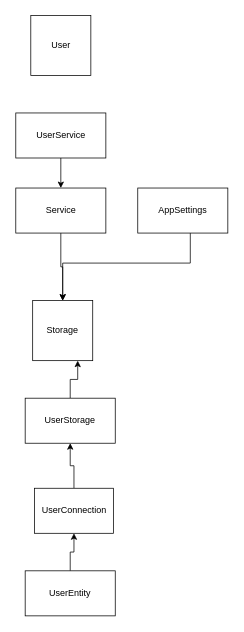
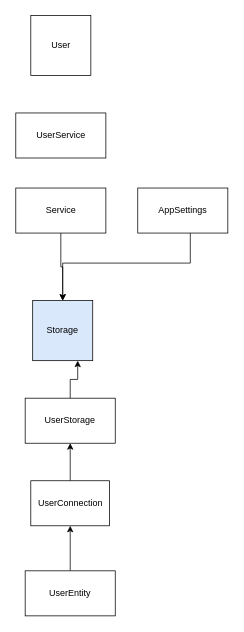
edge "UserService" -> "Service": removed
node "Storage": fillcolor #ffffff -> #dae8fc
node "UserConnection": moved (74, 510) -> (70, 503)
